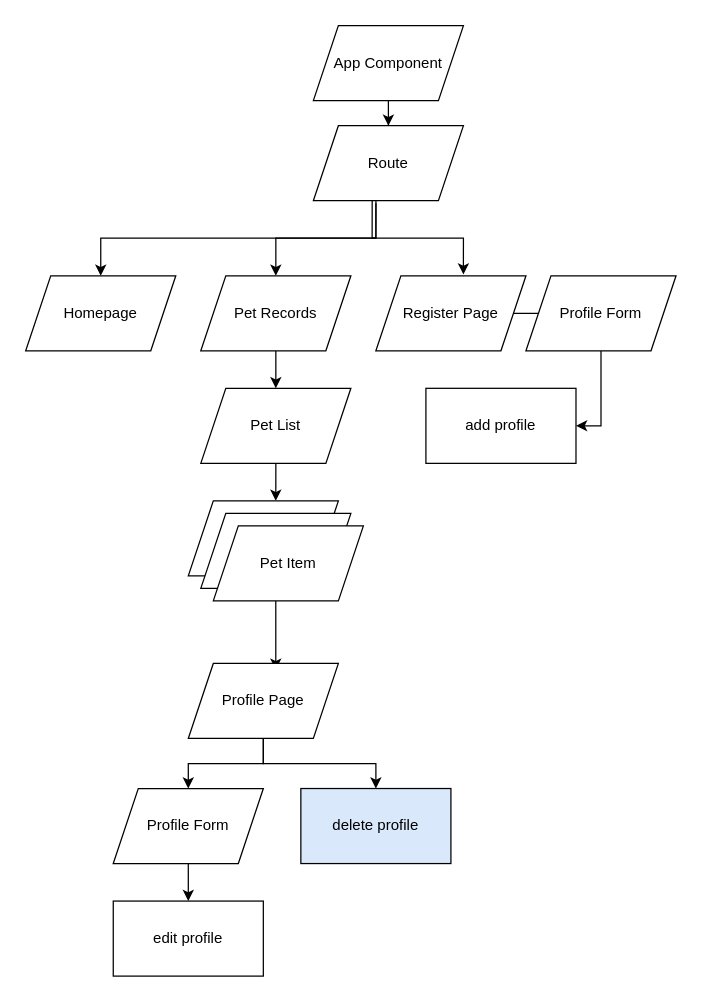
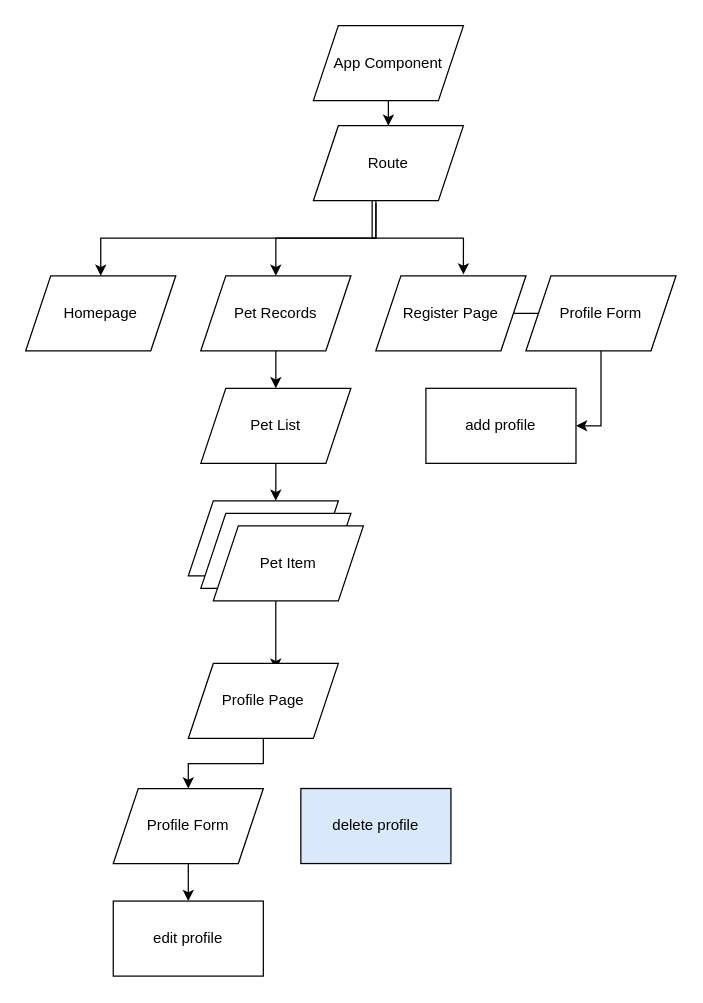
edge "Profile Page" -> "delete profile": removed
